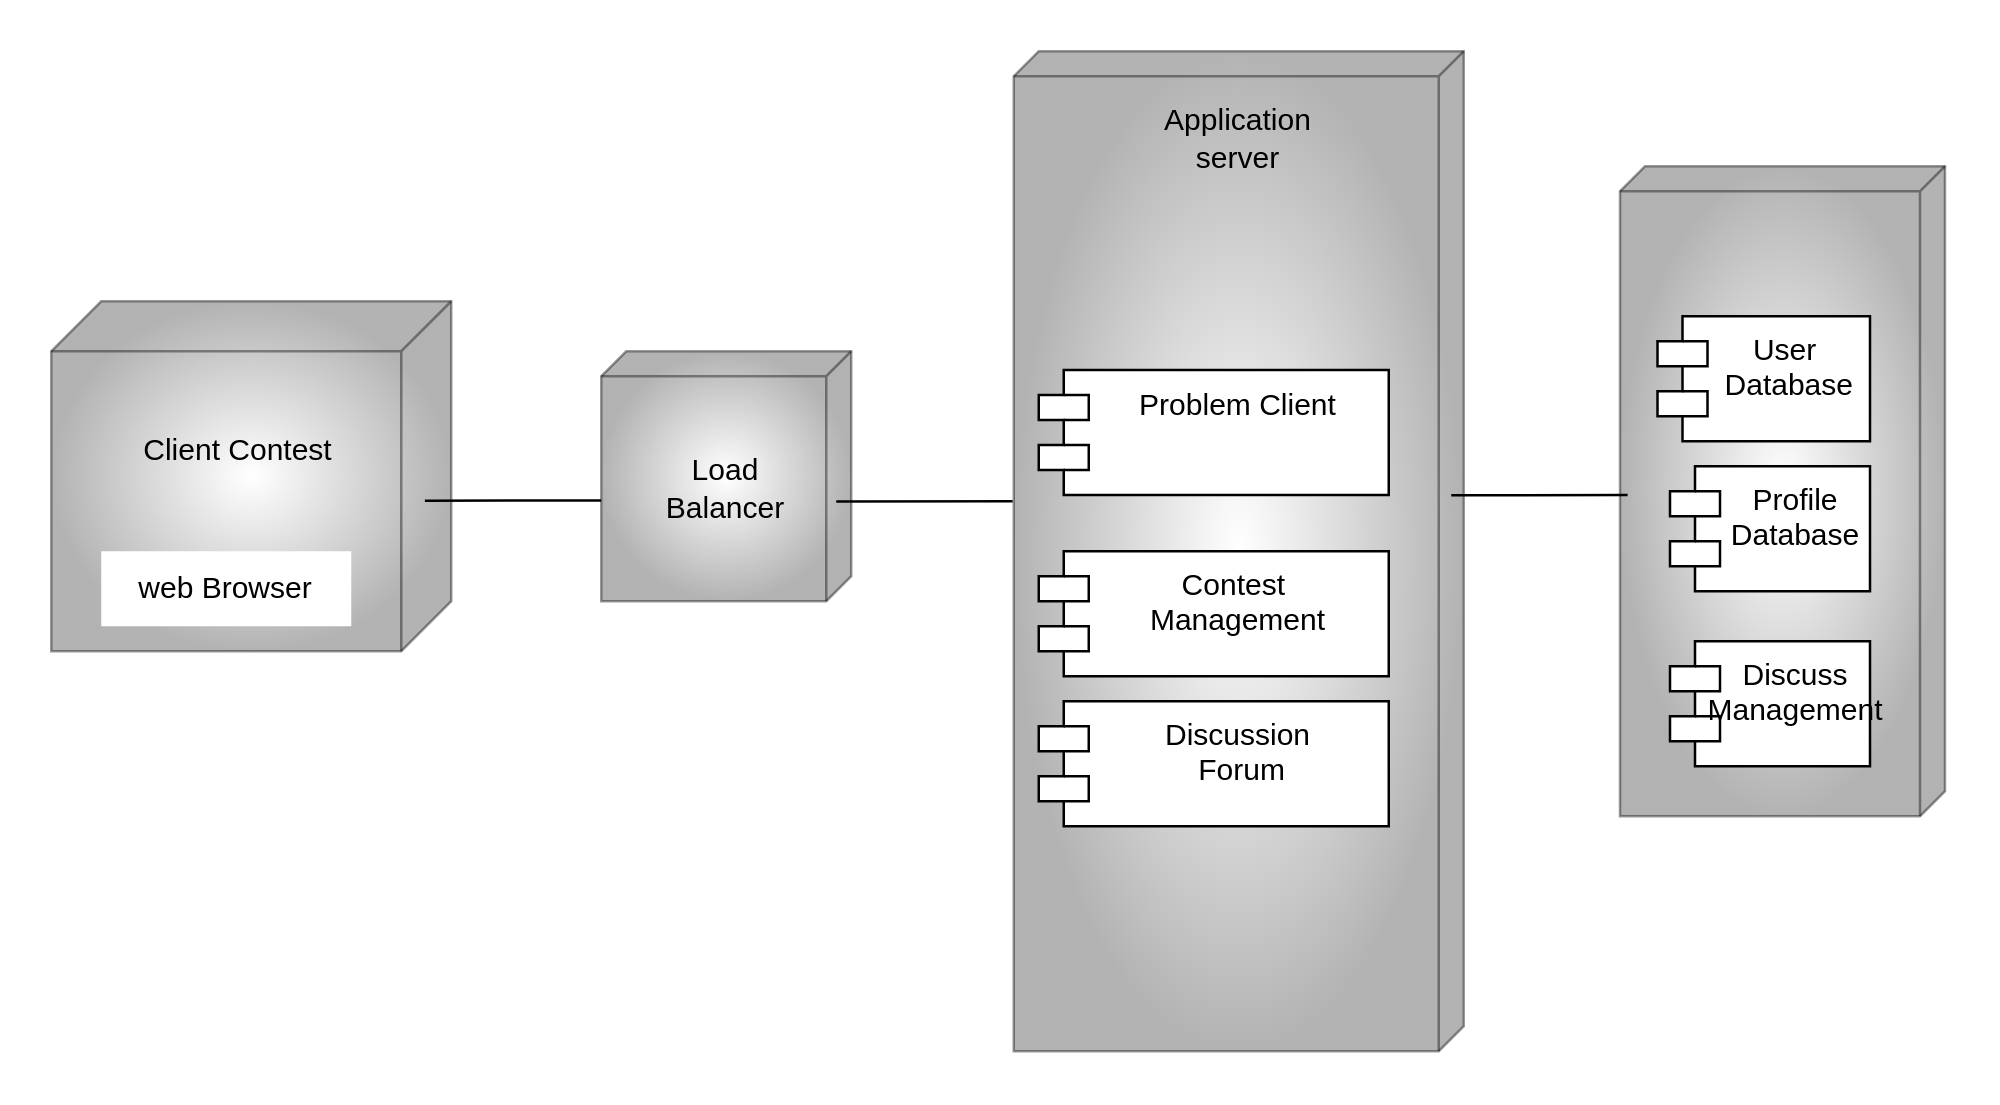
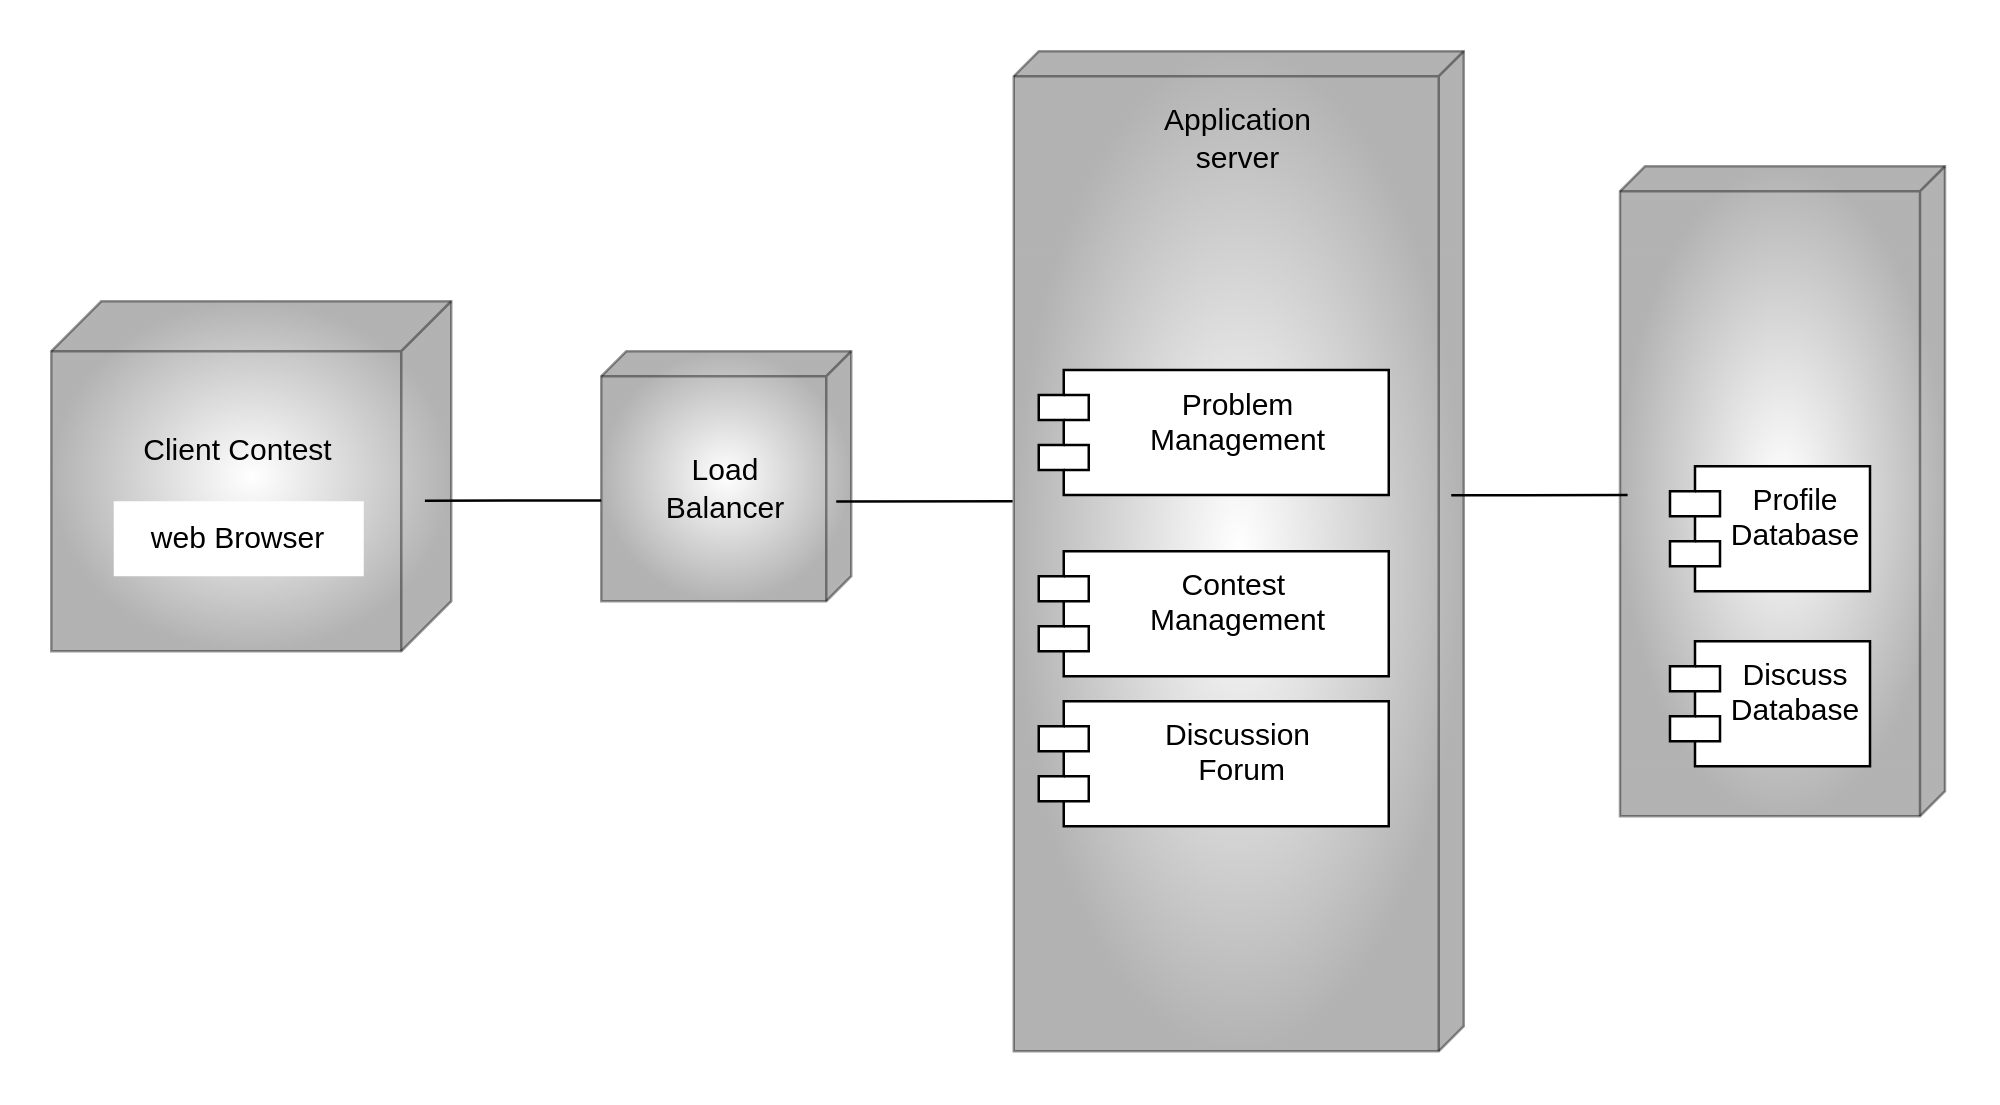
node "User Database": removed
node "Problem Client": label "Problem Client" -> "Problem Management"
node "web Browser": moved (226, 589) -> (239, 539)
node "Discuss Management": label "Discuss Management" -> "Discuss Database"
